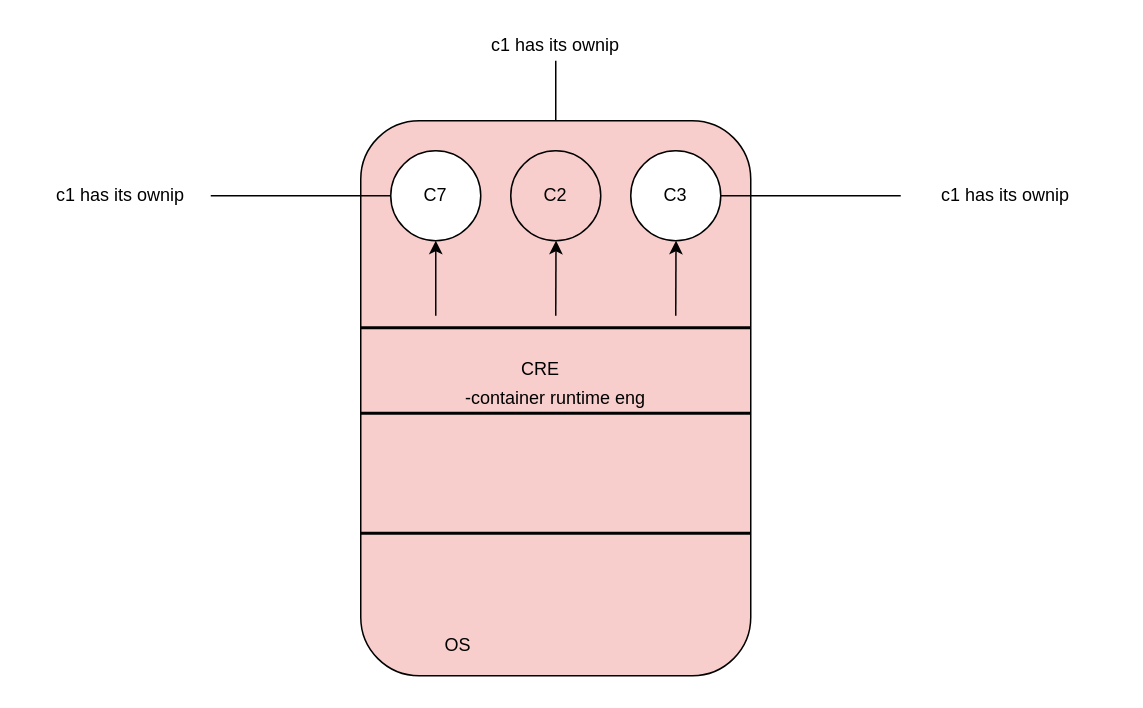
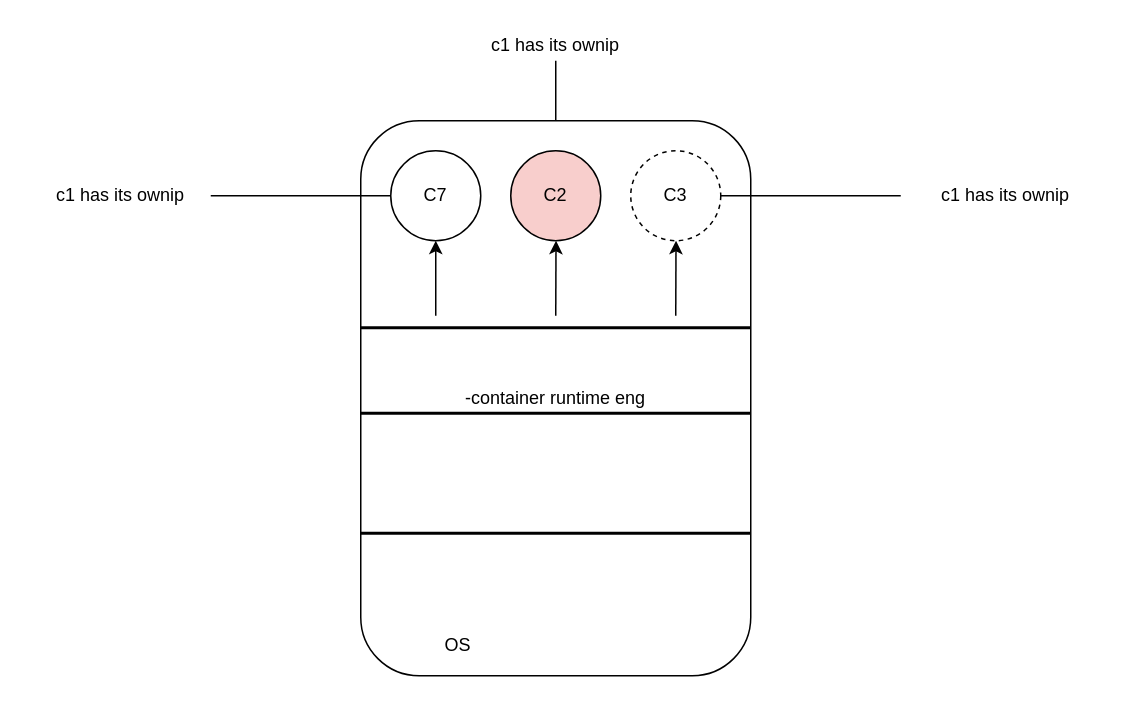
node "C3": style solid -> dashed
node "CRE": removed
node "-container runtime eng": fillcolor #f8cecc -> #ffffff
